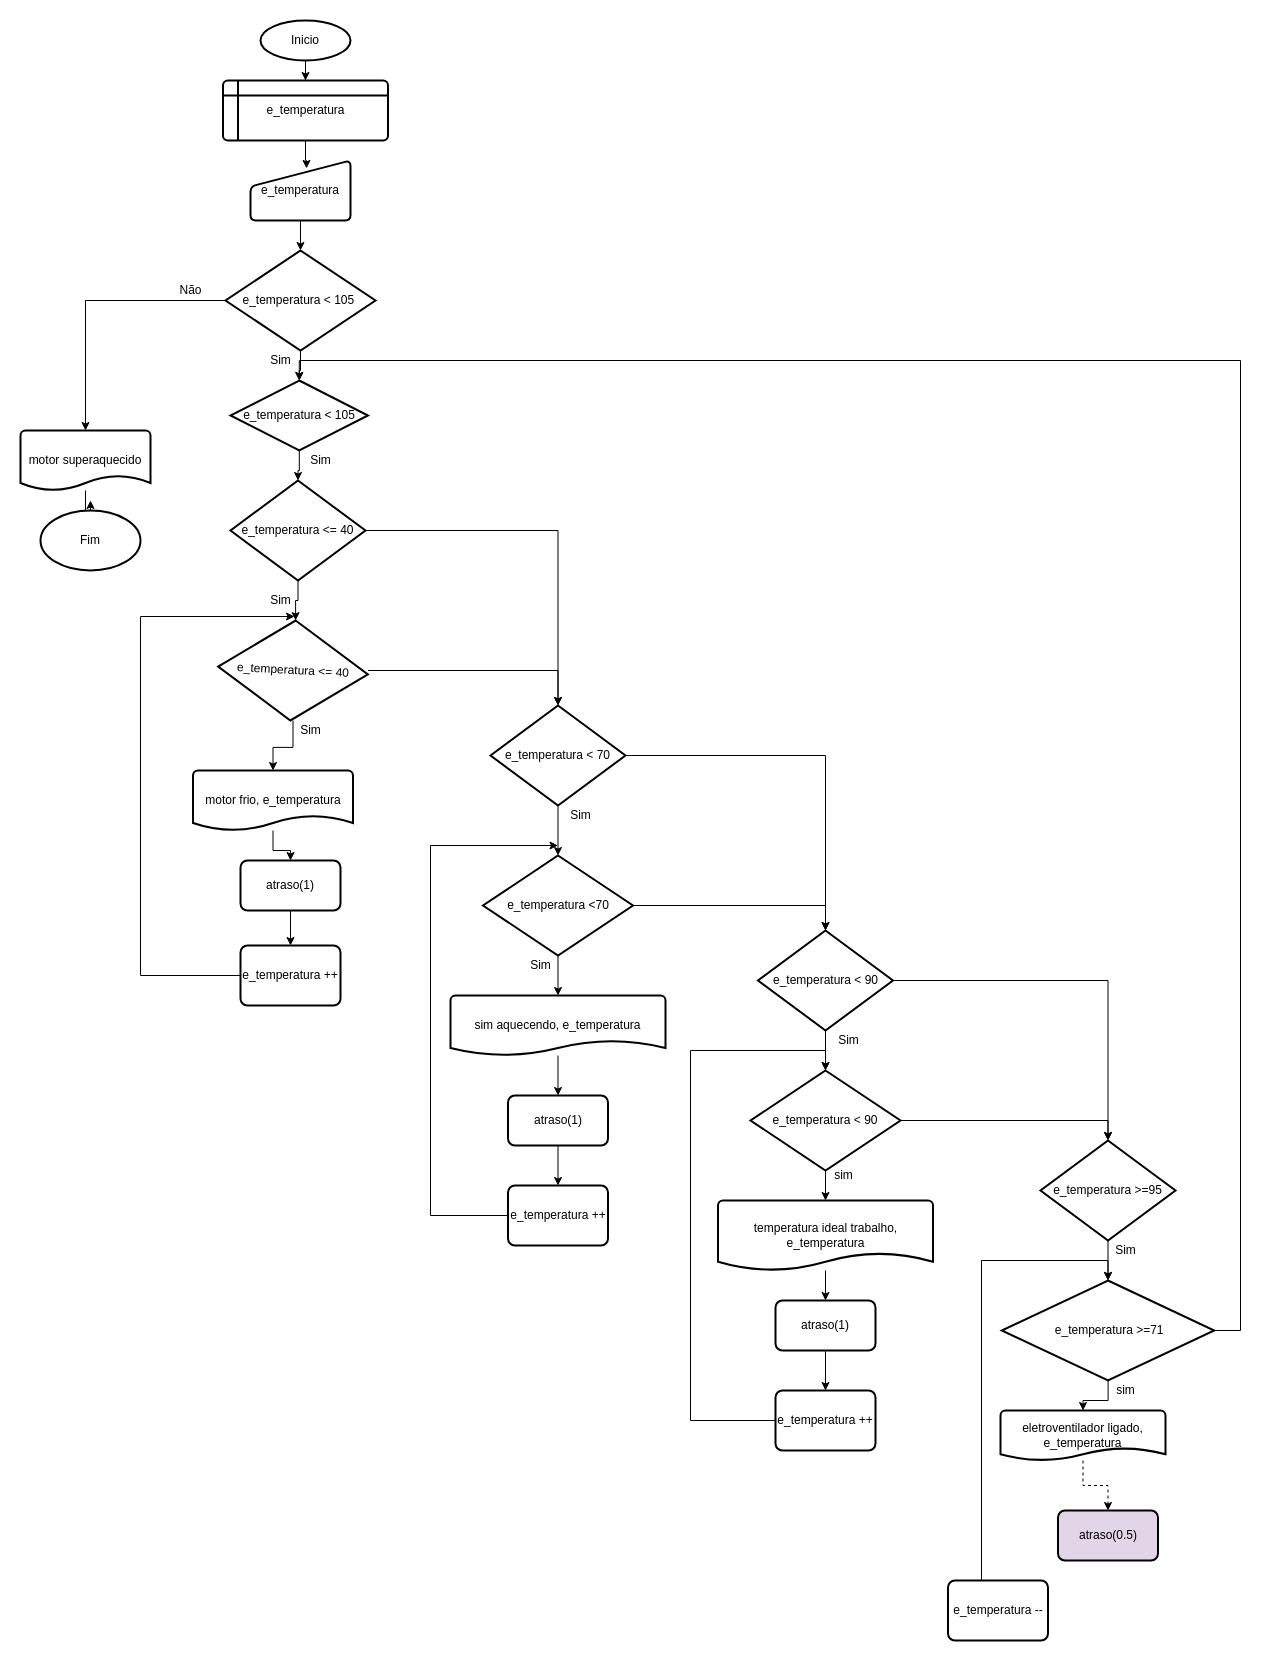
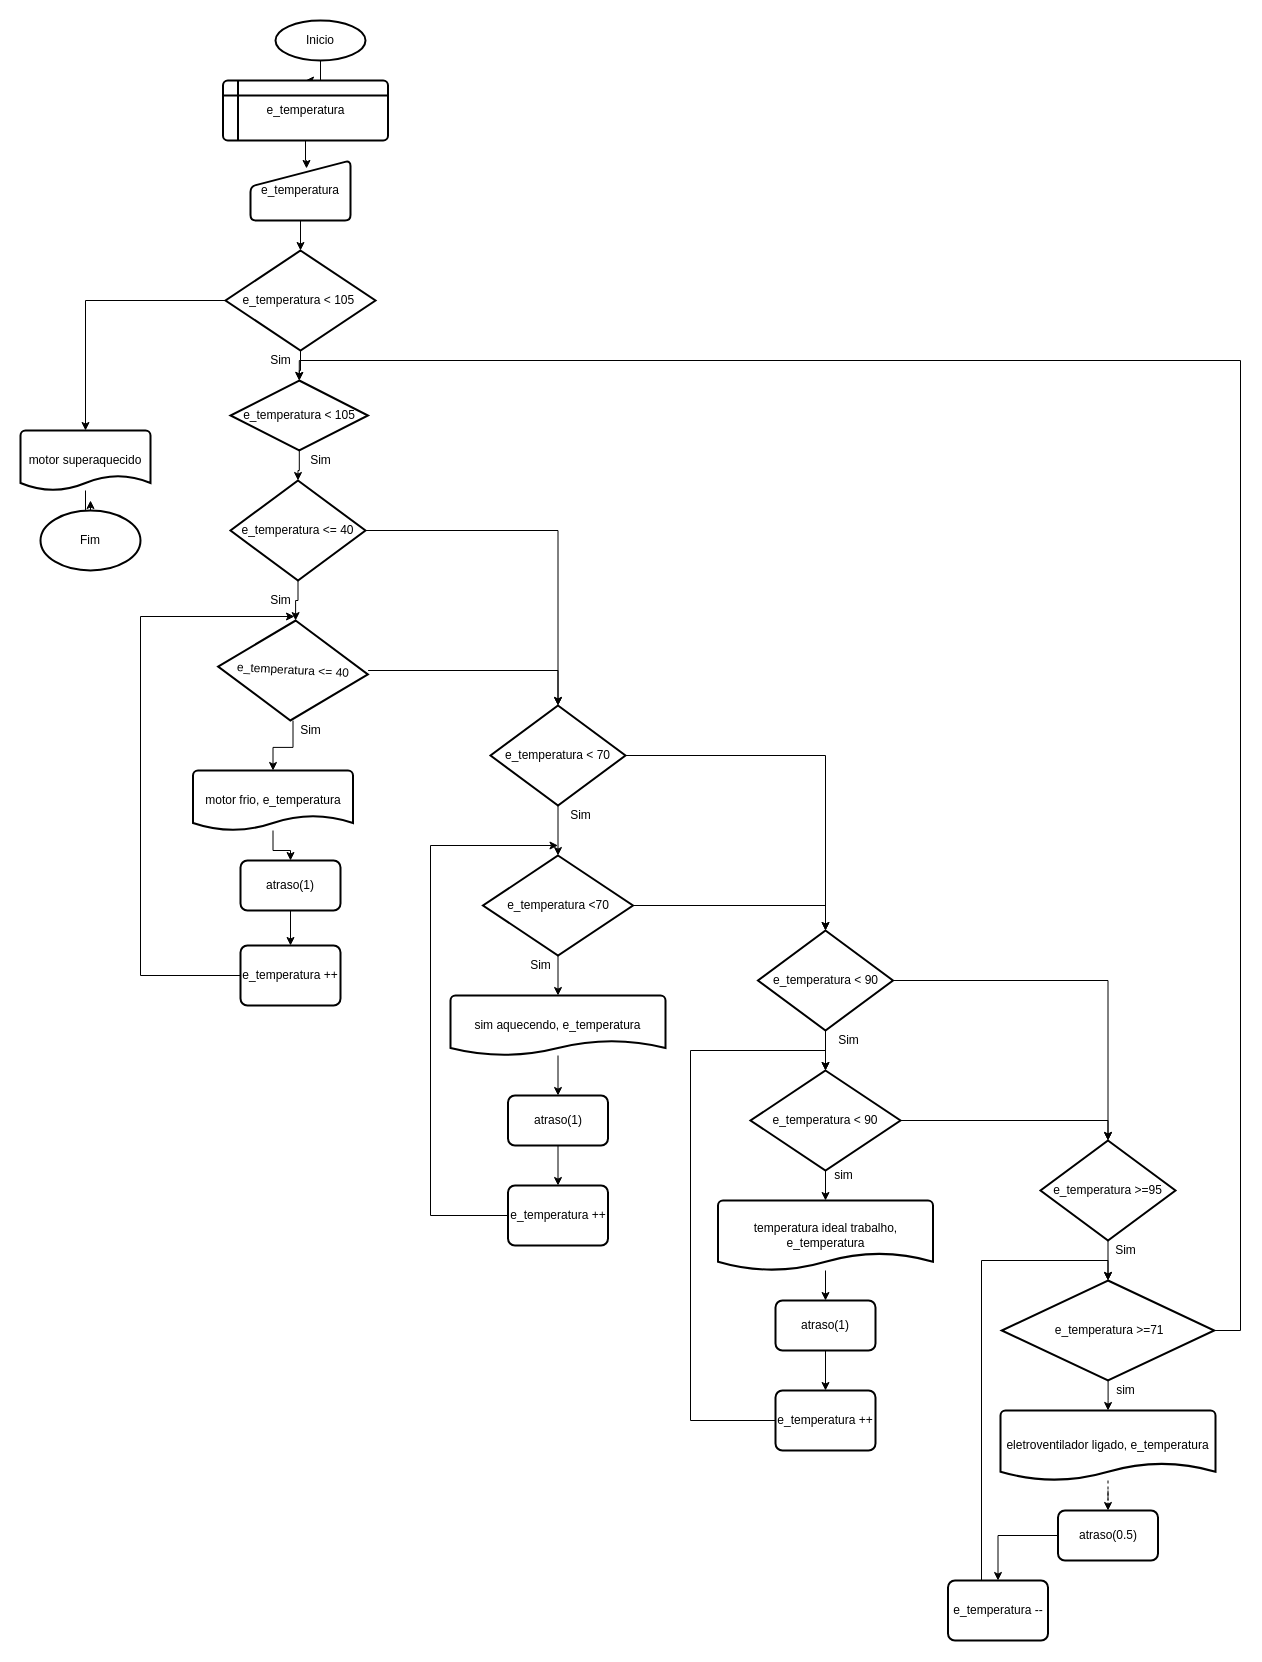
node "Inicio": moved (306, 41) -> (321, 41)
node "Não": removed
node "eletroventilador ligado, e_temperatura": size 165x50 -> 215x70
edge "atraso(0.5)" -> "e_temperatura --": added
node "atraso(0.5)": fillcolor #e1d5e7 -> #ffffff
